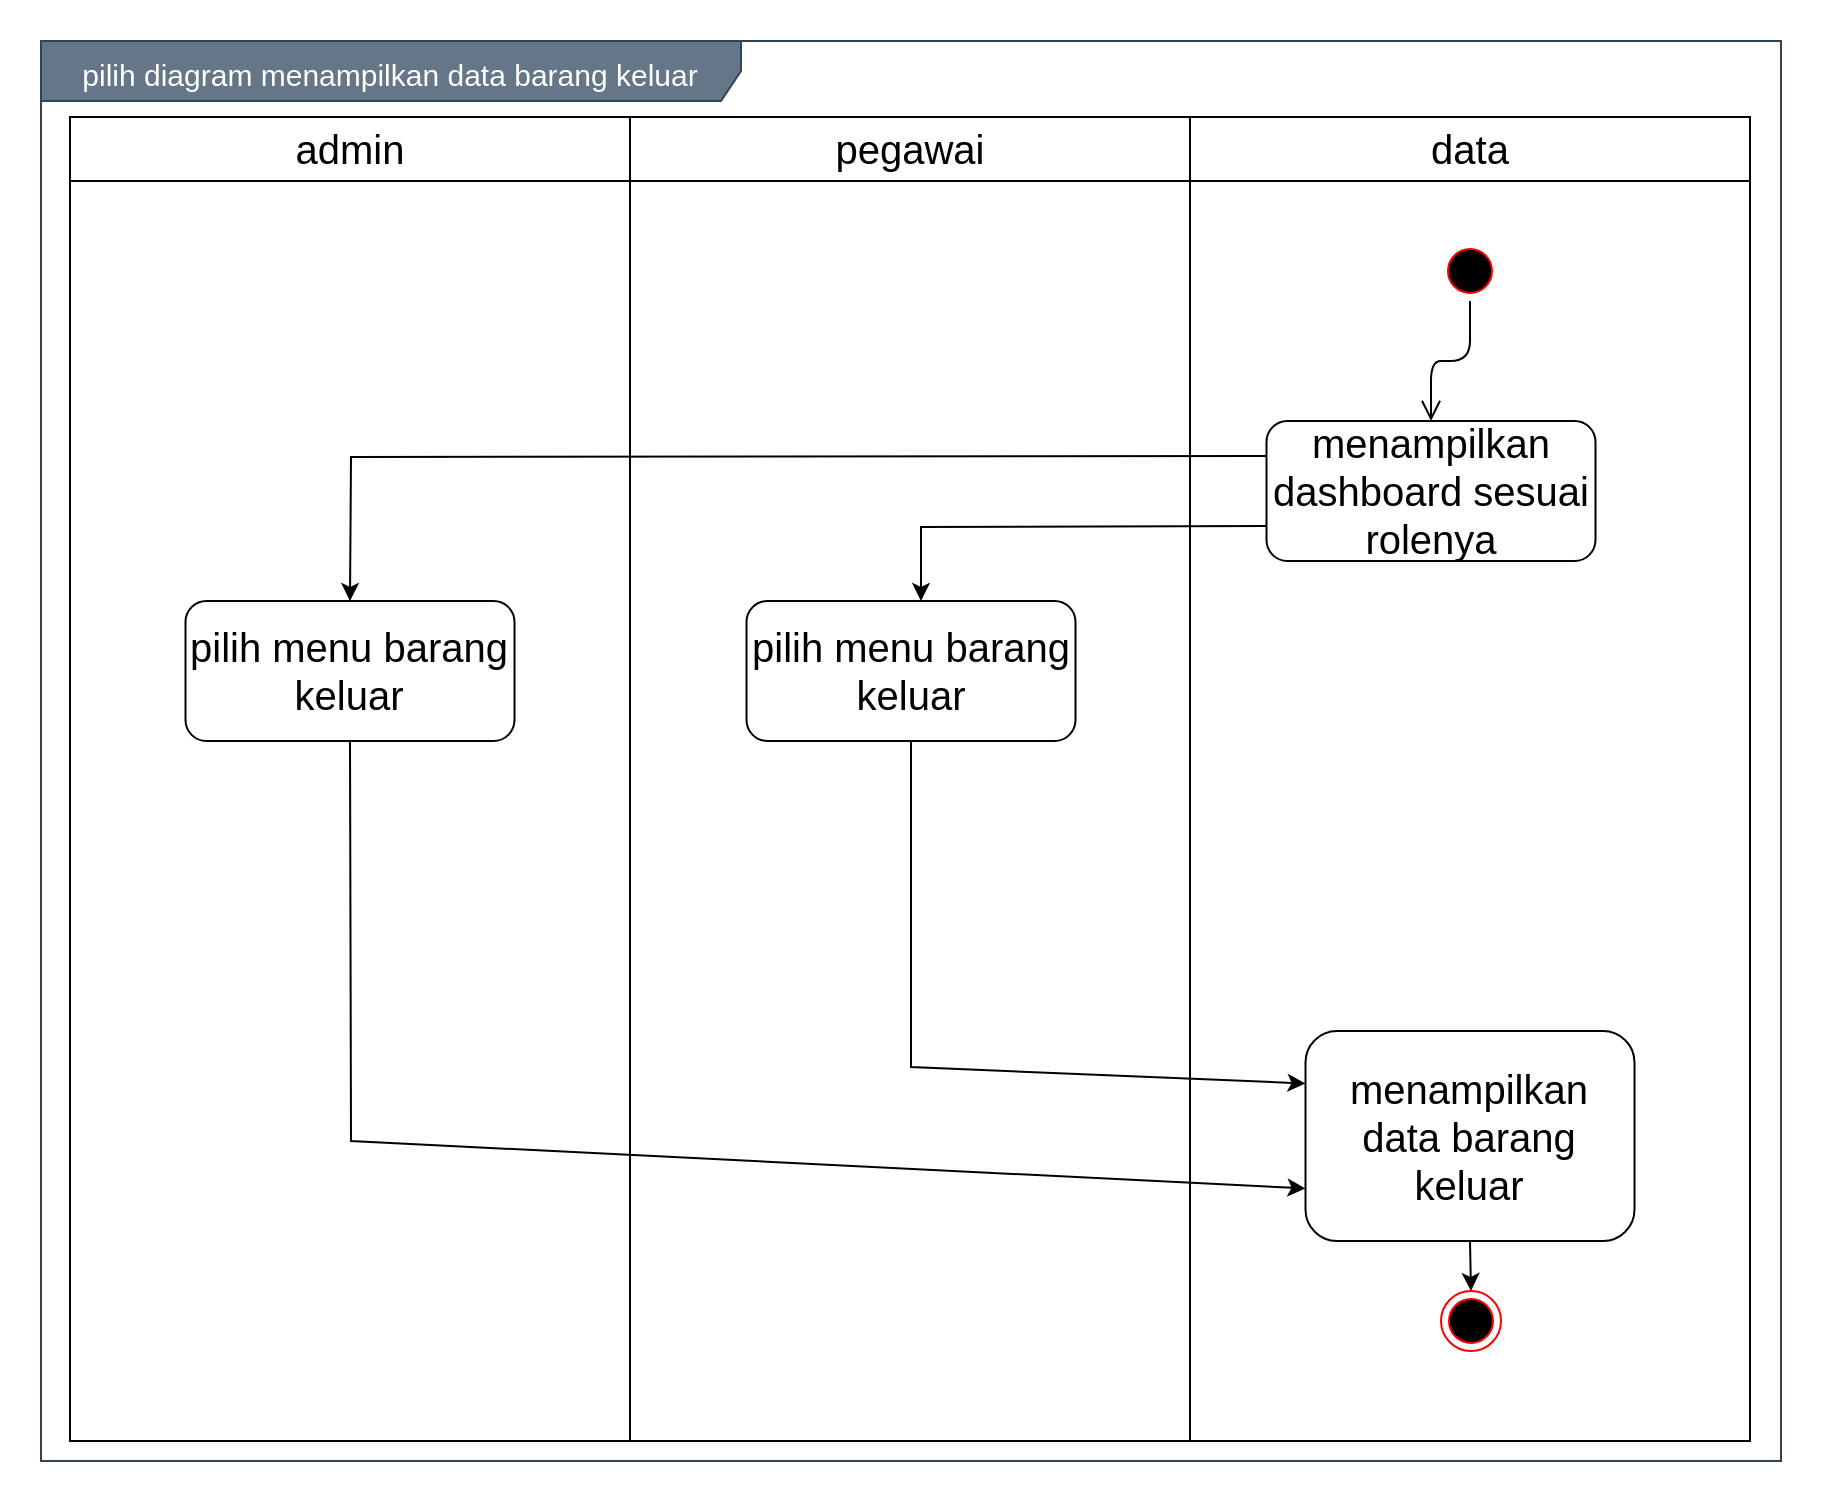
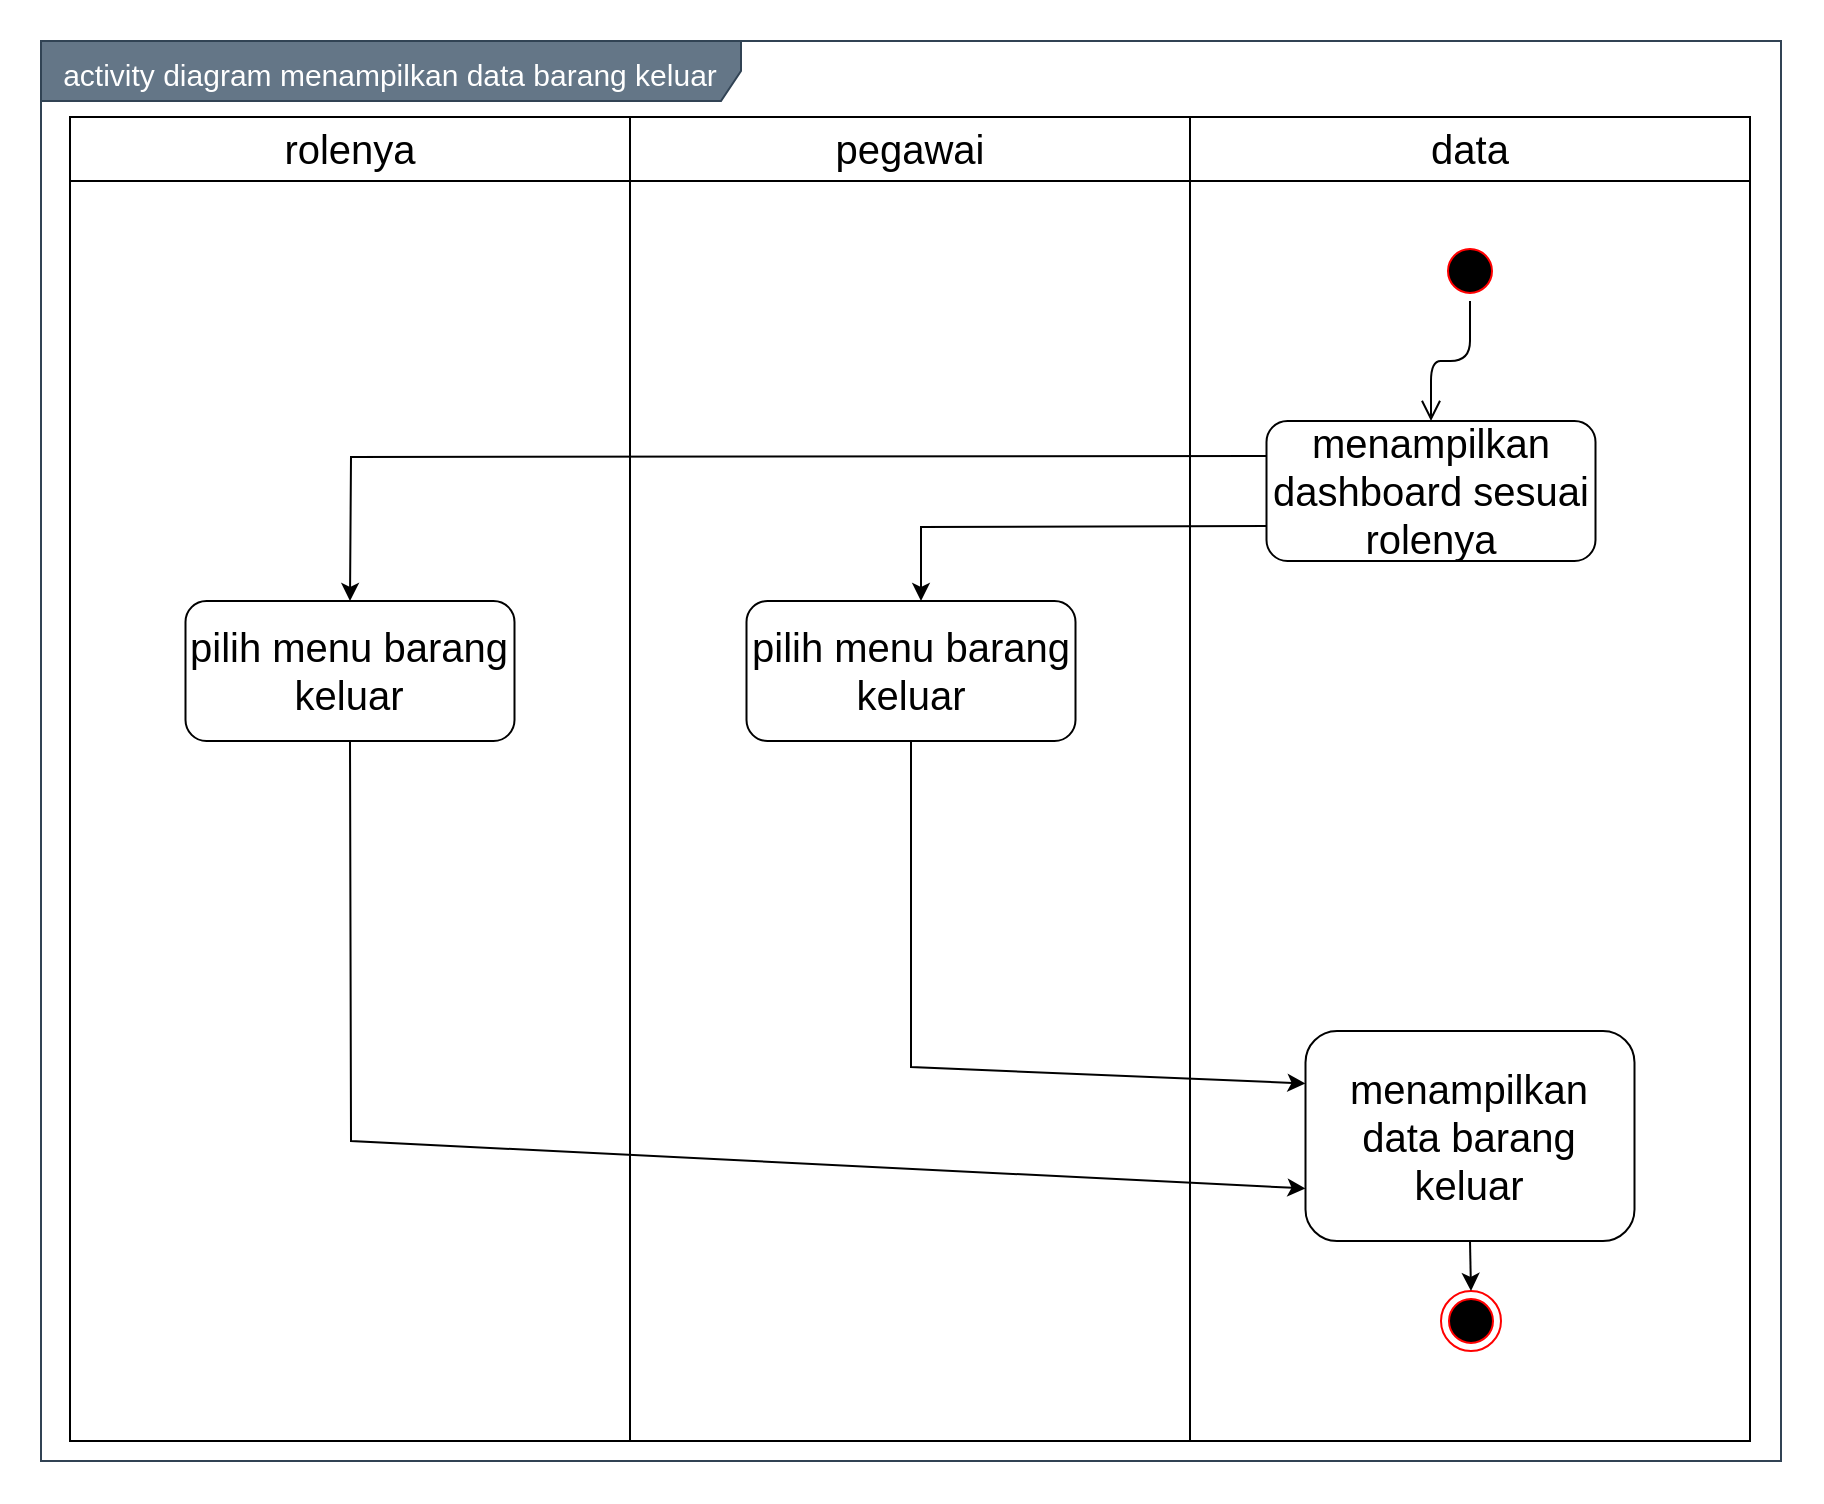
node "pilih diagram menampilkan data barang keluar": label "pilih diagram menampilkan data barang keluar" -> "activity diagram menampilkan data barang keluar"
node "admin": label "admin" -> "rolenya"
